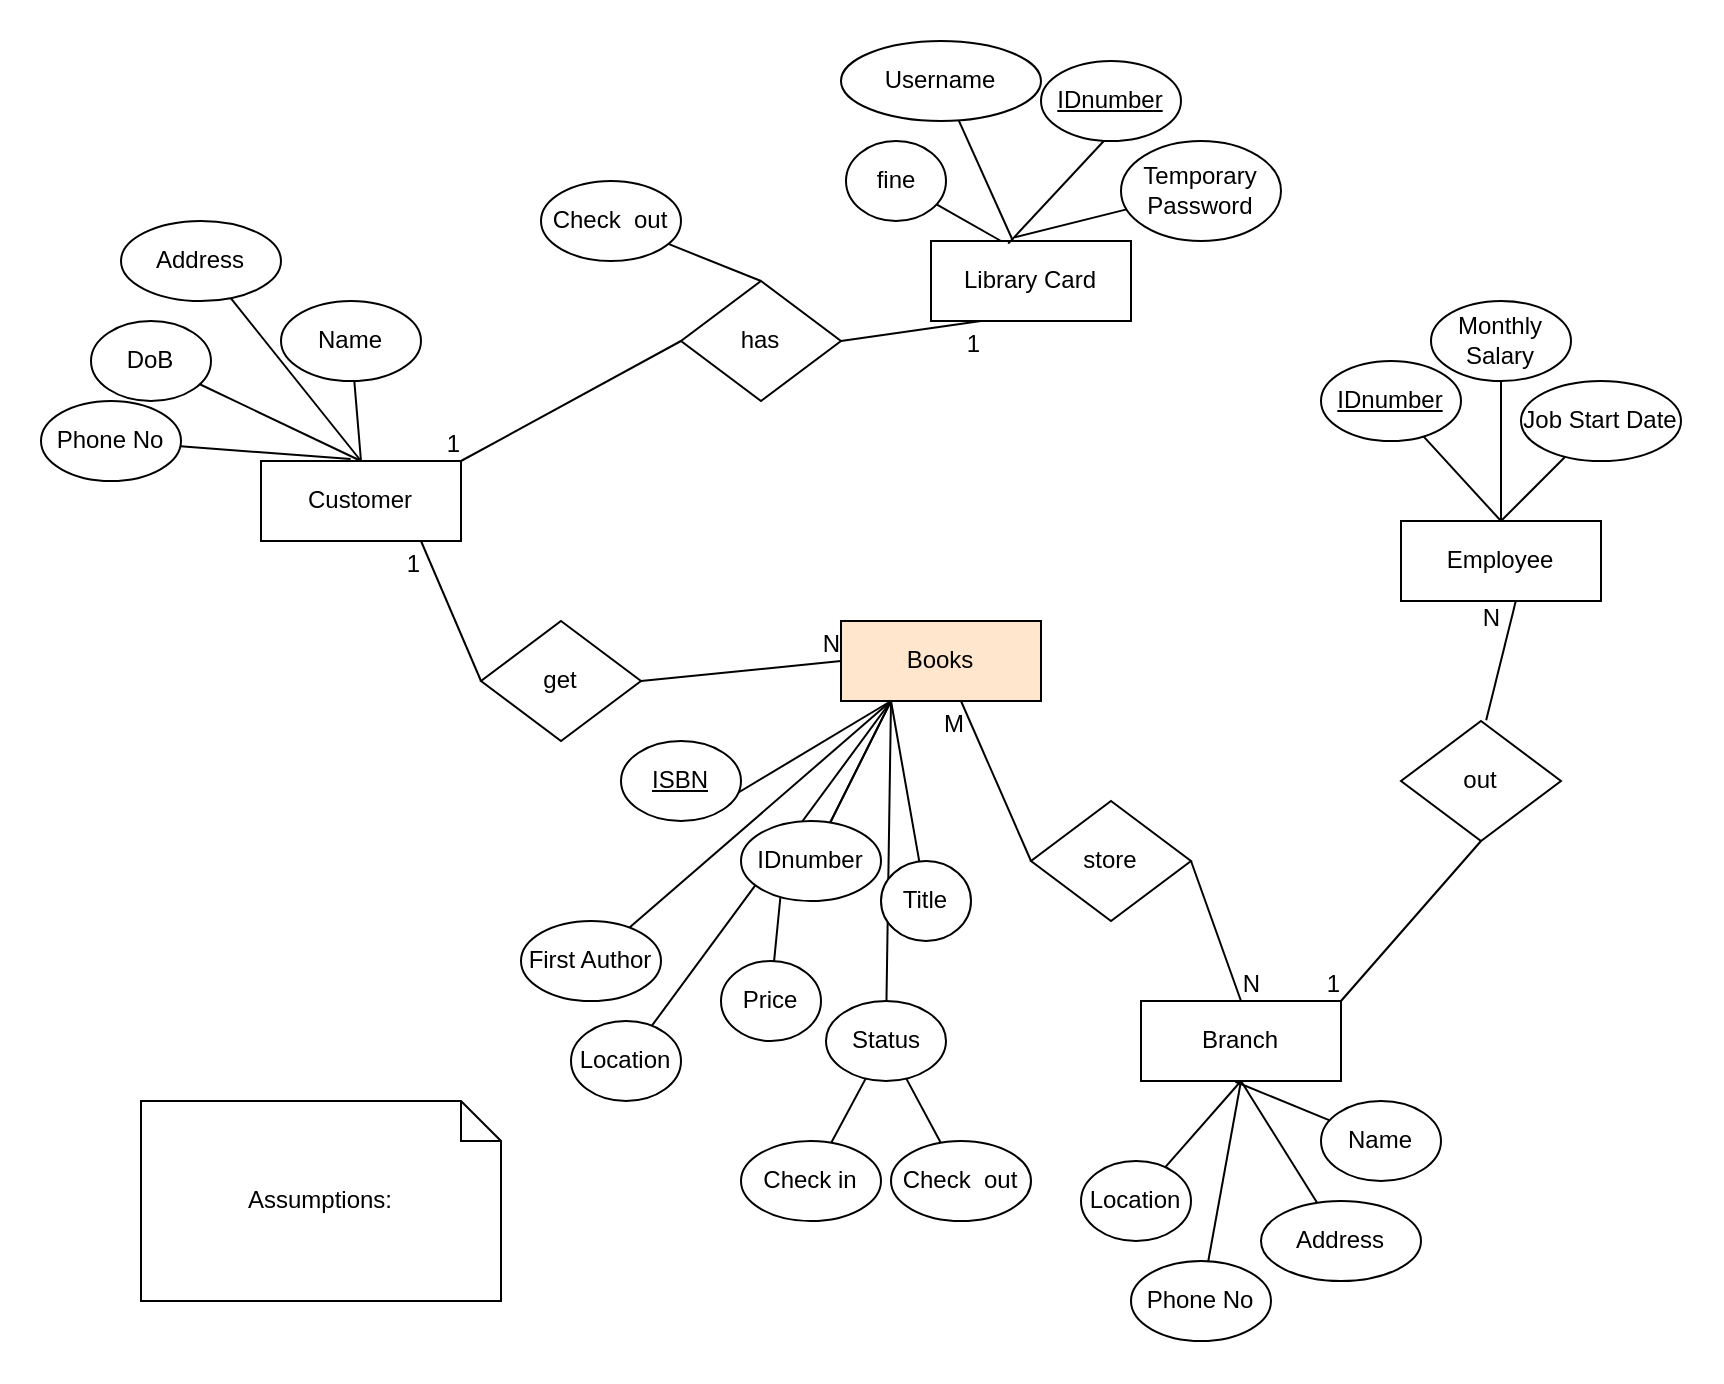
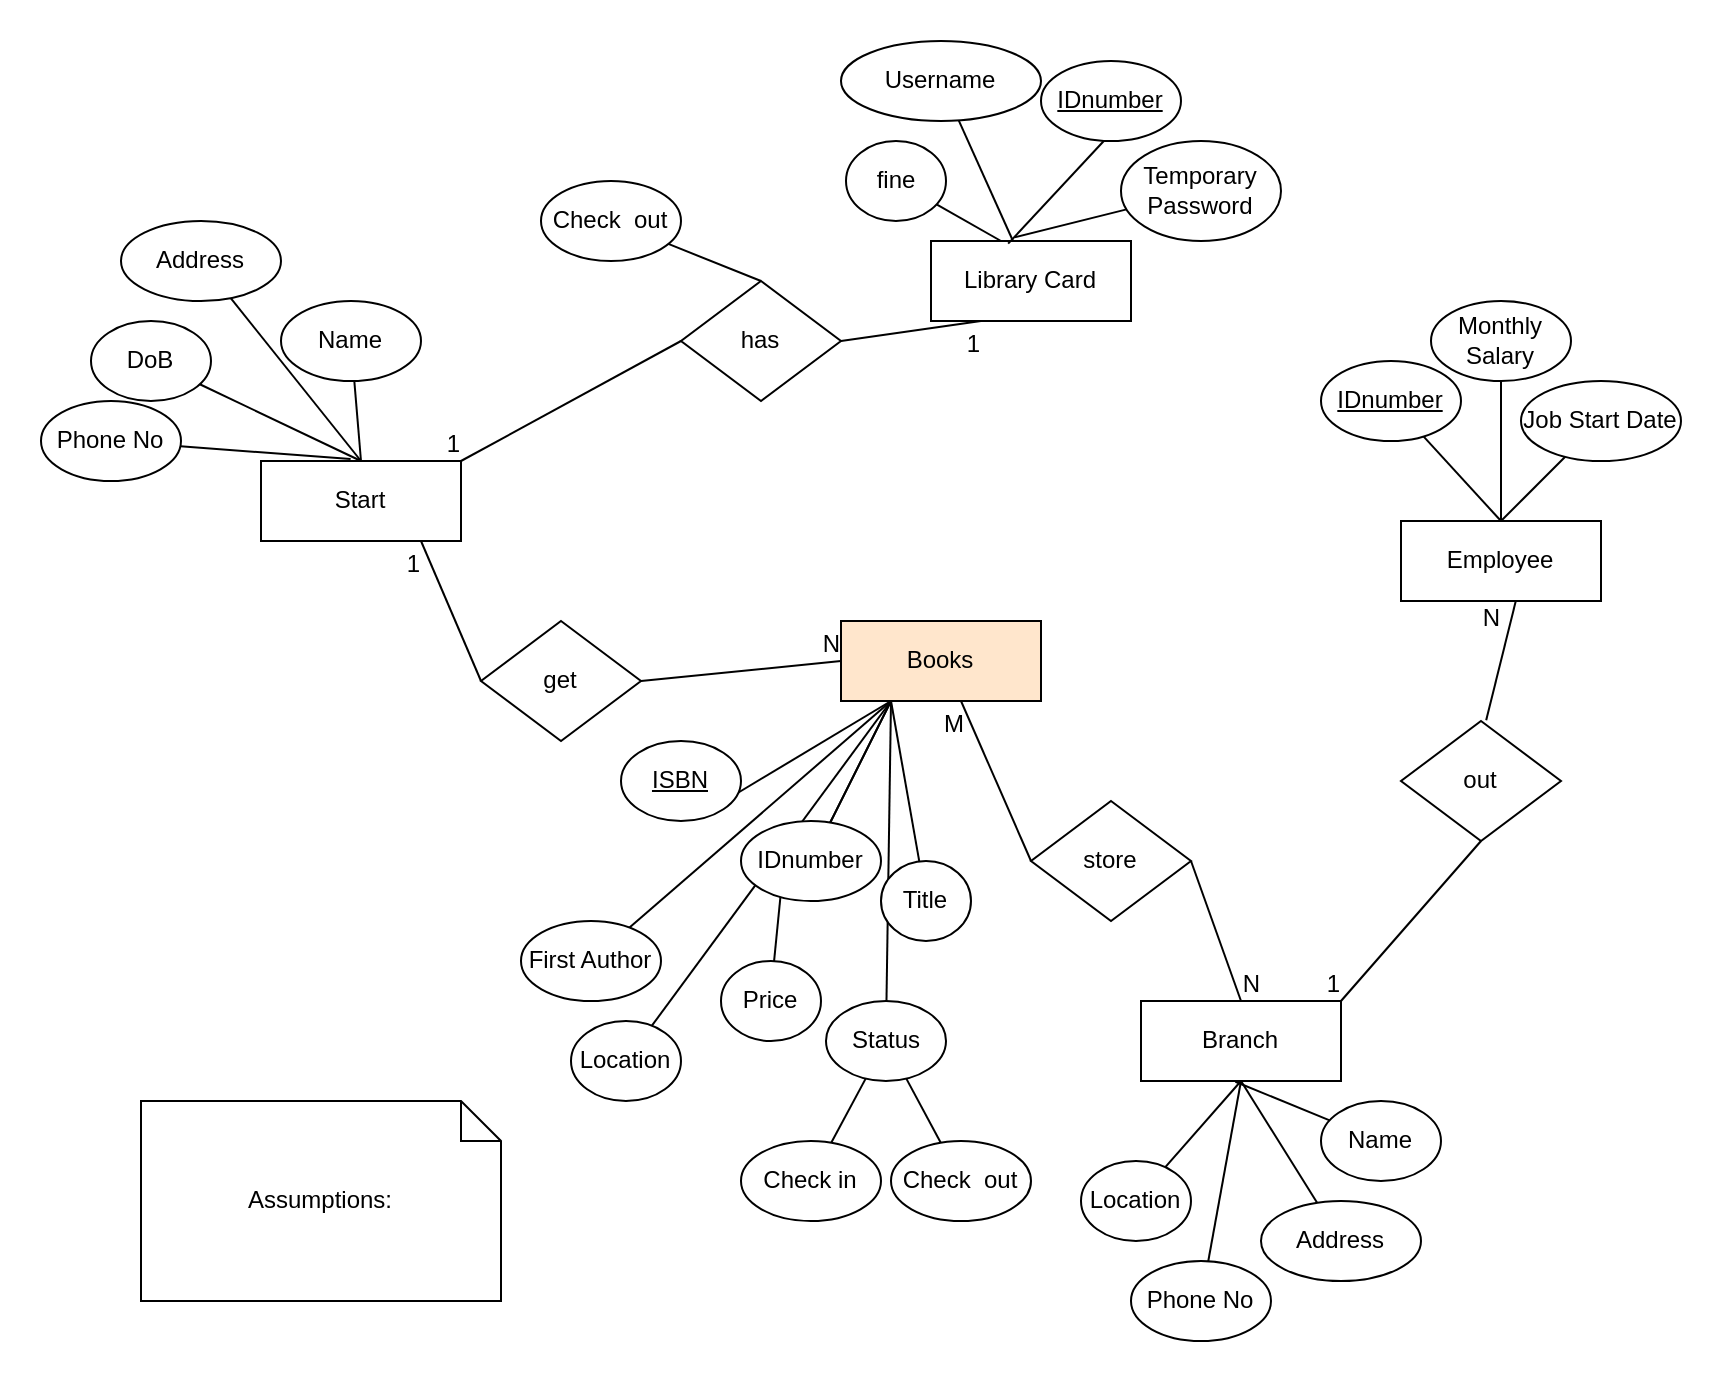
node "Customer": label "Customer" -> "Start"
